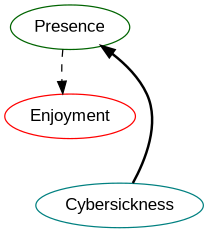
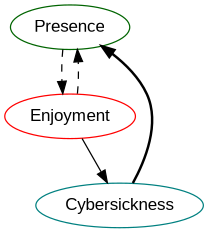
edge "Enjoyment" -> "Presence": added
edge "Enjoyment" -> "Cybersickness": added
